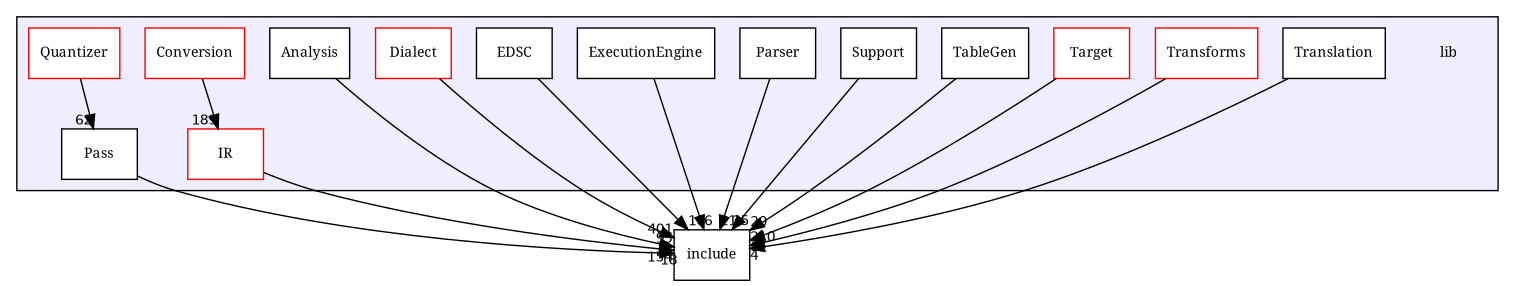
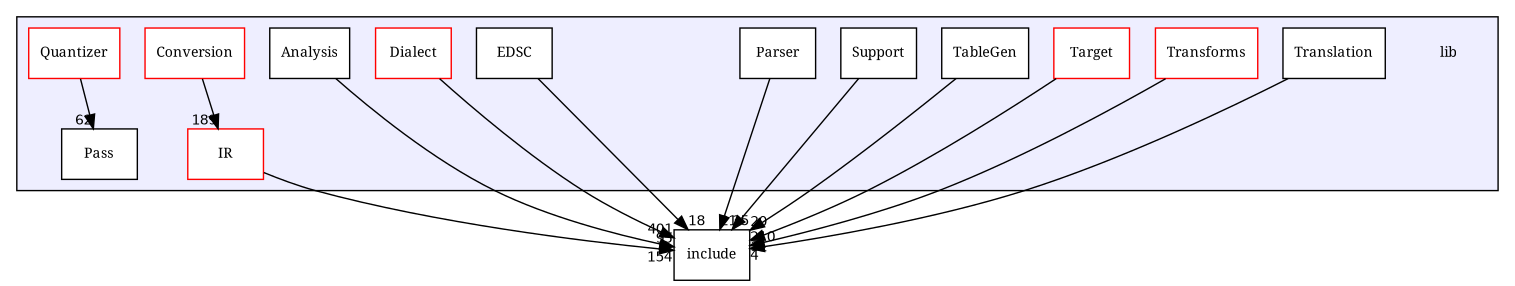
node "ExecutionEngine": removed
edge "Pass" -> "include": removed
